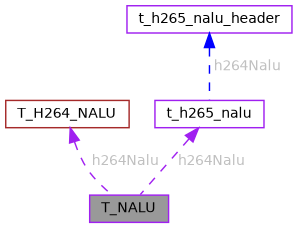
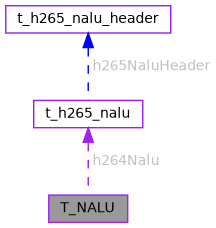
edge "t_h265_nalu" -> "t_h265_nalu_header": label " h264Nalu" -> " h265NaluHeader"
node "T_H264_NALU": removed
